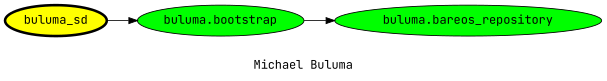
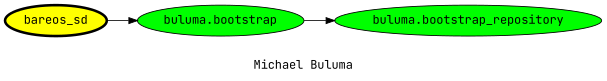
node "buluma_sd": label "buluma_sd" -> "bareos_sd"
node "buluma.bareos_repository": label "buluma.bareos_repository" -> "buluma.bootstrap_repository"
